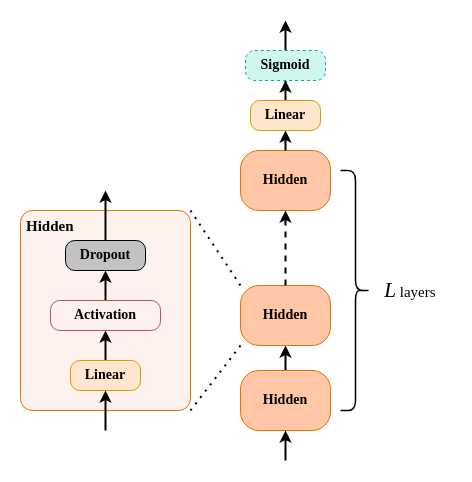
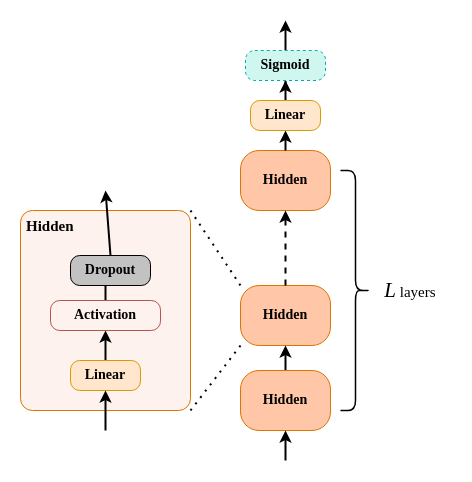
node "Dropout": moved (106, 256) -> (111, 271)
